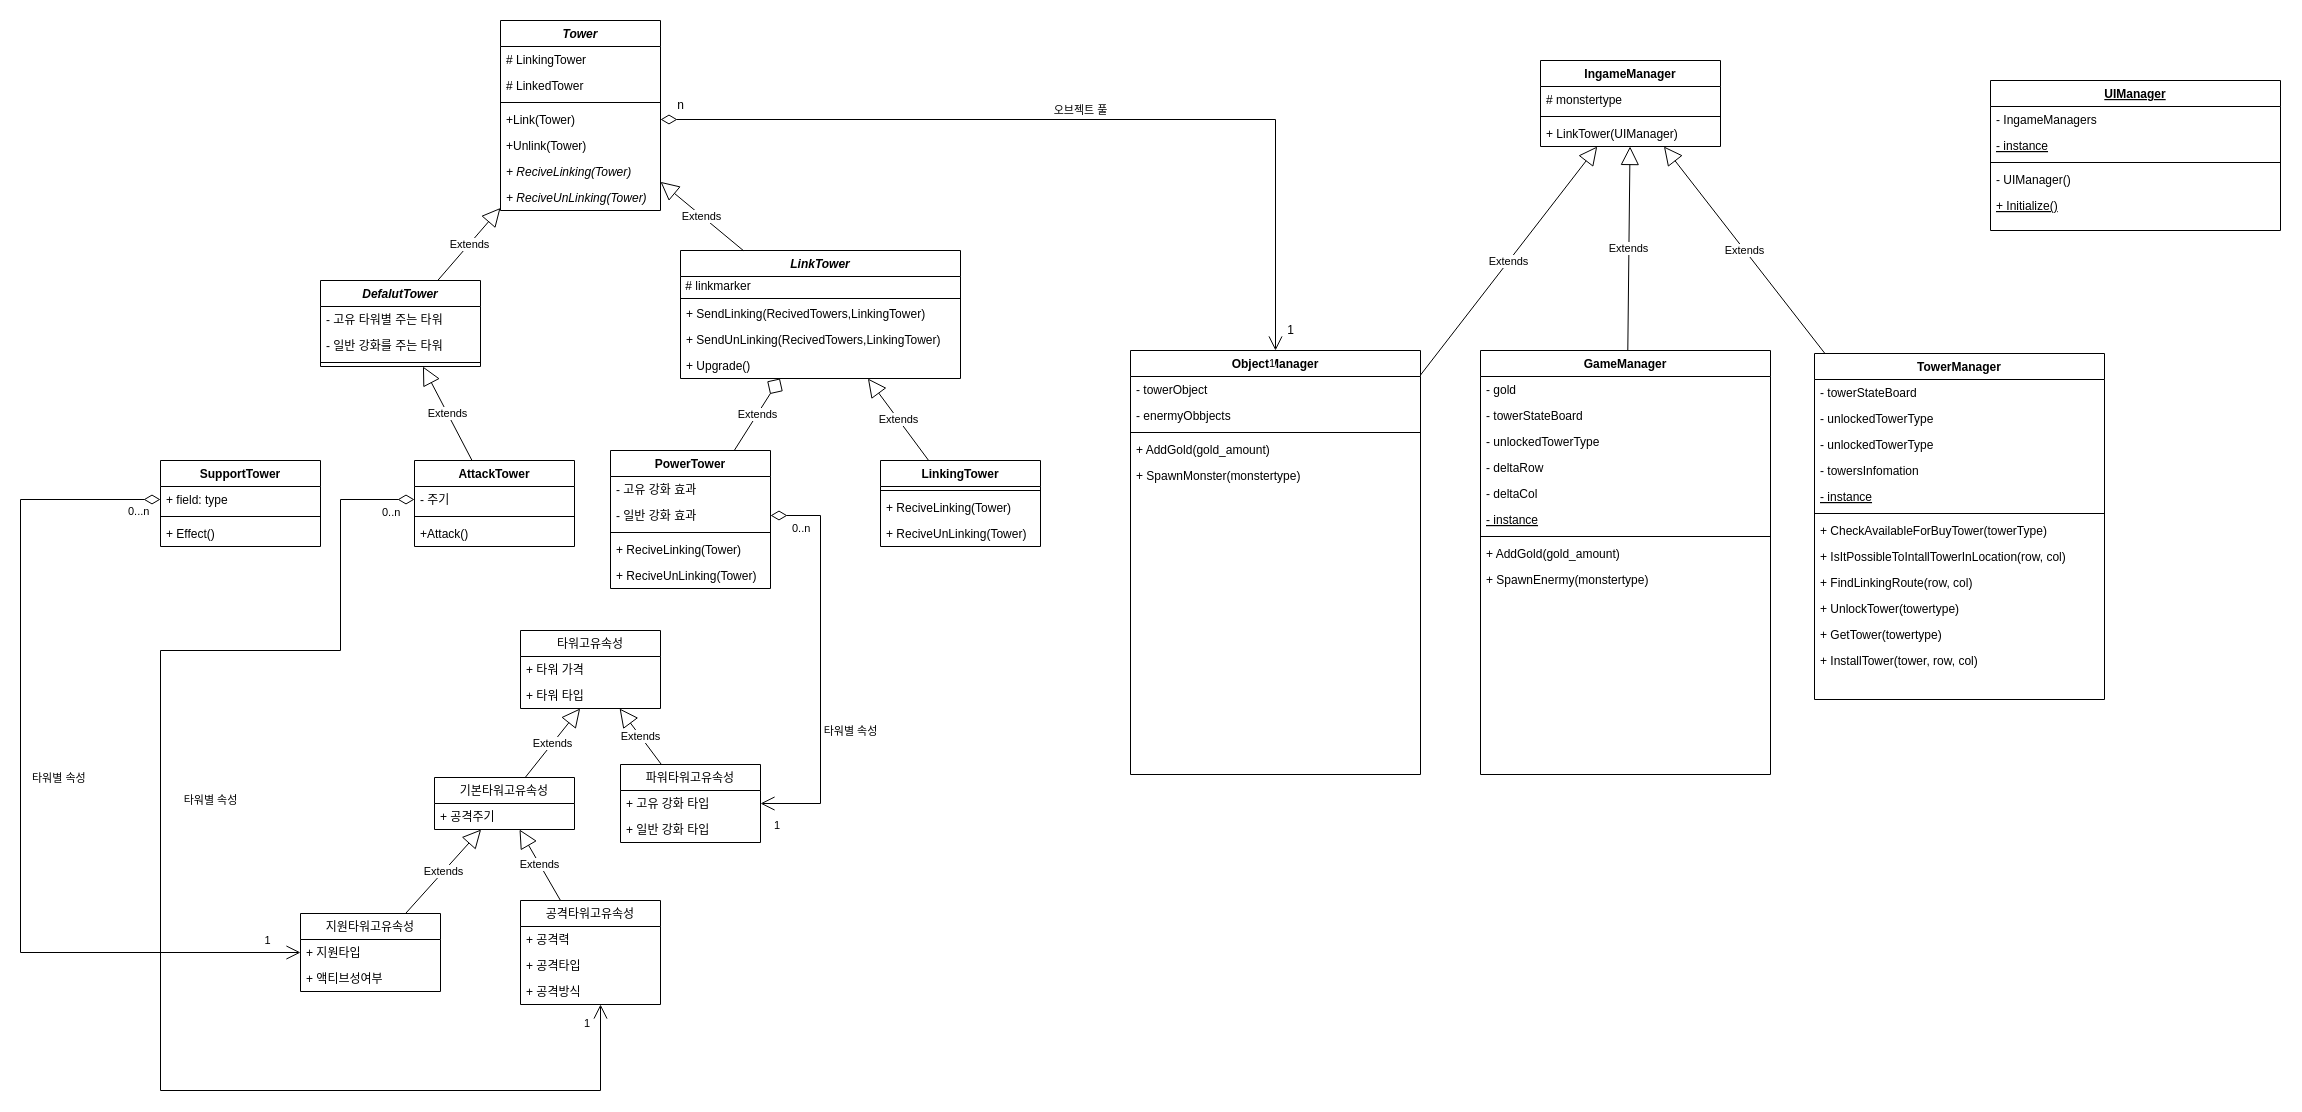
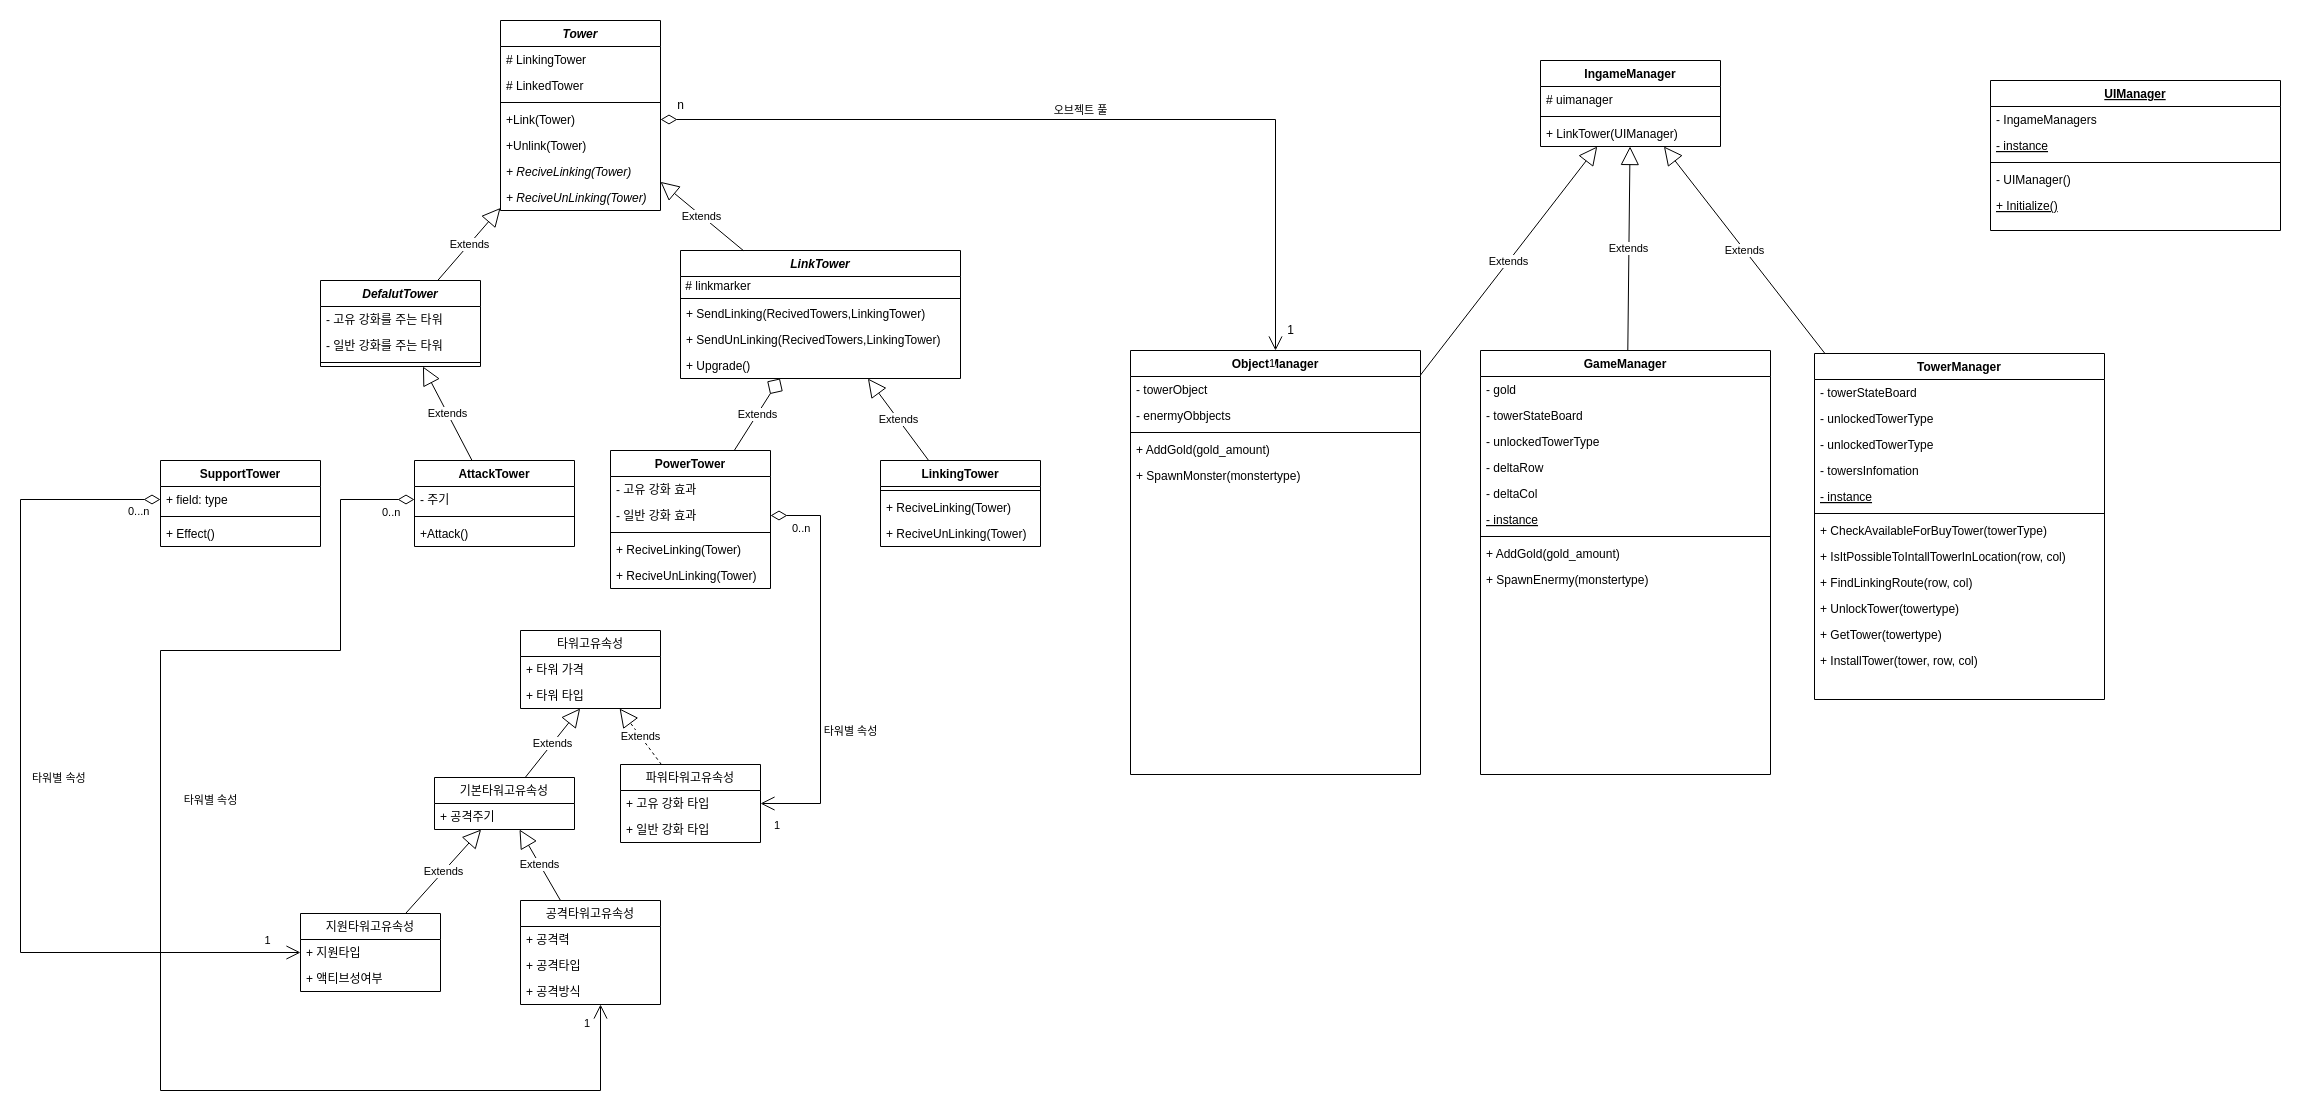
node "# monstertype": label "# monstertype" -> "# uimanager"
node "- 고유 타워별 주는 타워": label "- 고유 타워별 주는 타워" -> "- 고유 강화를 주는 타워"
edge "파워타워고유속성" -> "타워고유속성": style solid -> dashed
